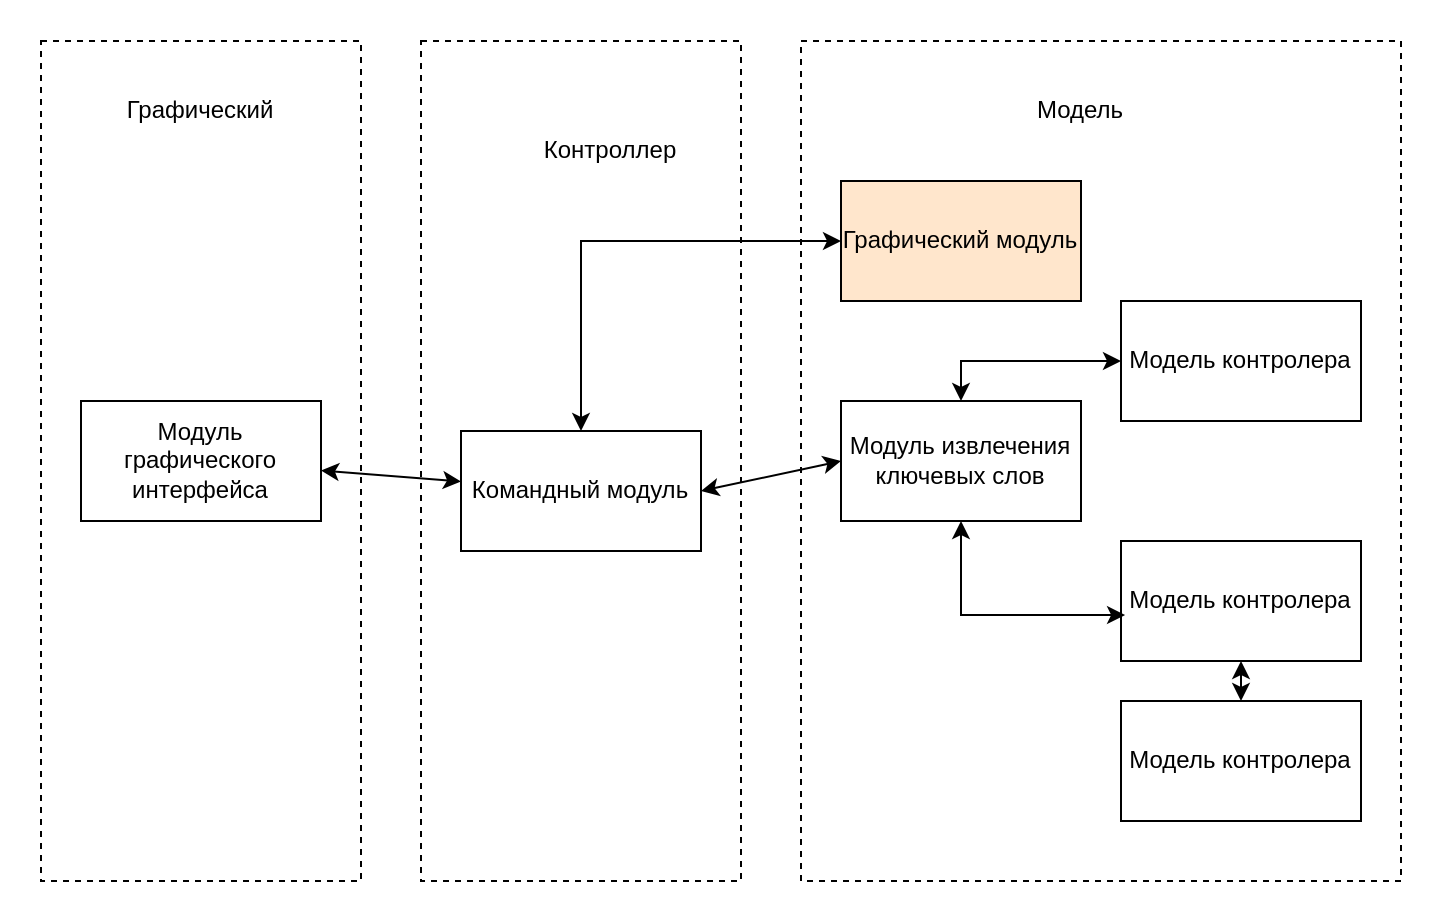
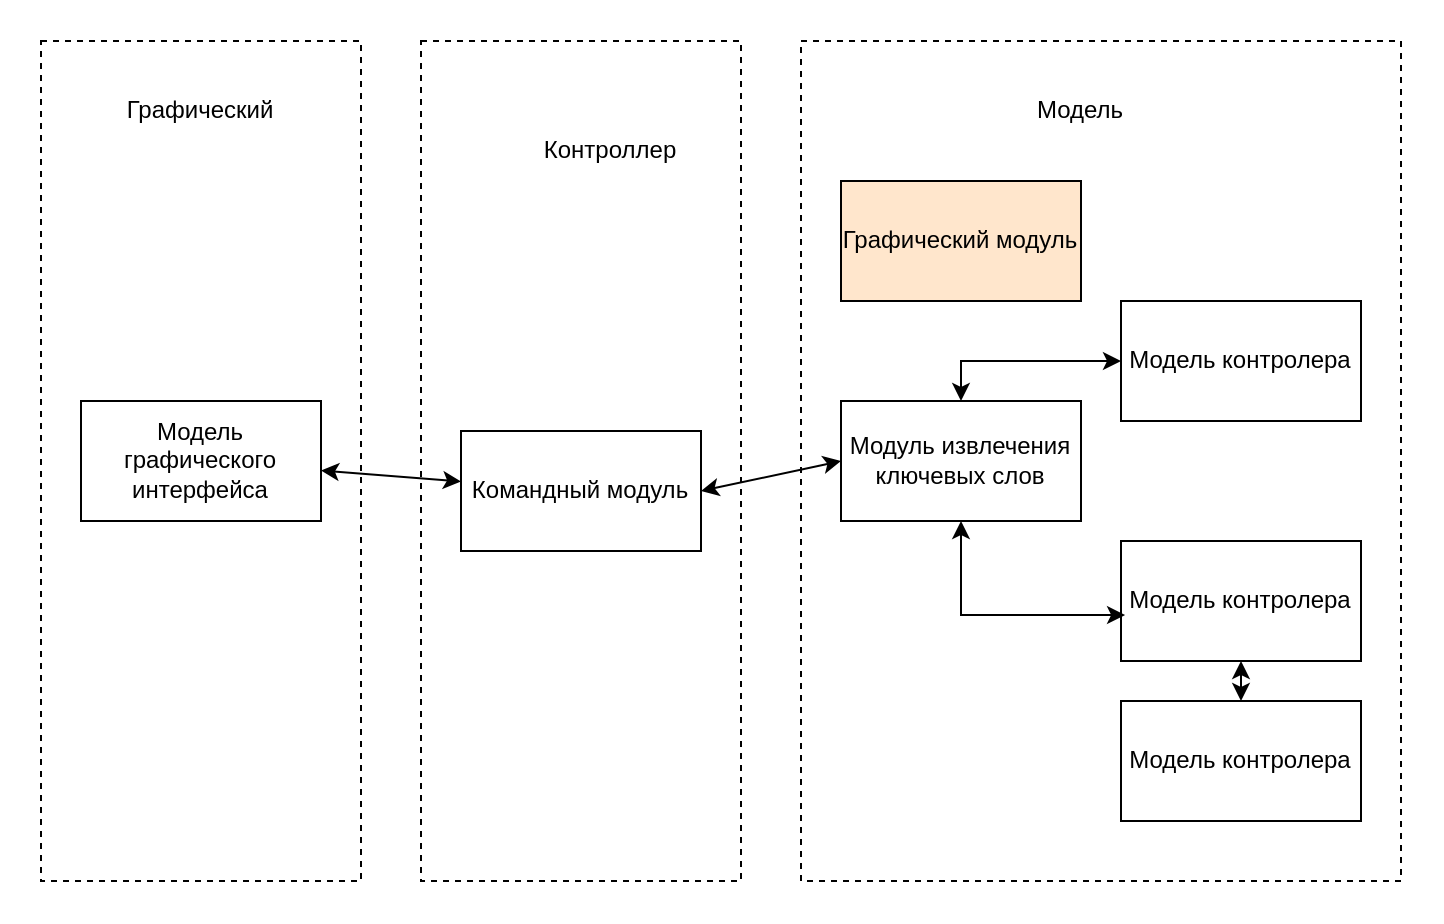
edge "Графический модуль" -- "Командный модуль": removed
node "Модуль графического интерфейса": label "Модуль графического интерфейса" -> "Модель графического интерфейса"
